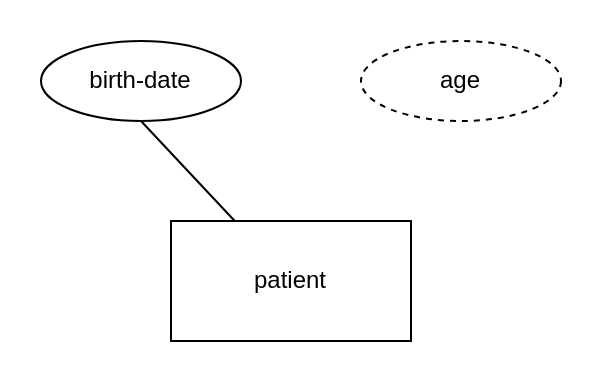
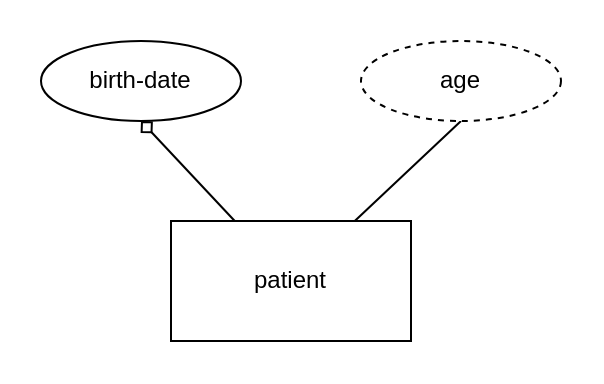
edge "birth-date" -- "patient": arrowhead none -> diamond
edge "age" -- "patient": added
